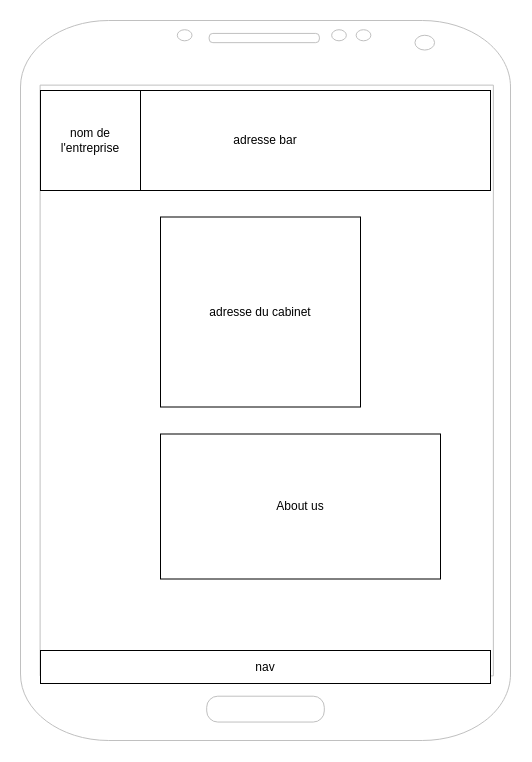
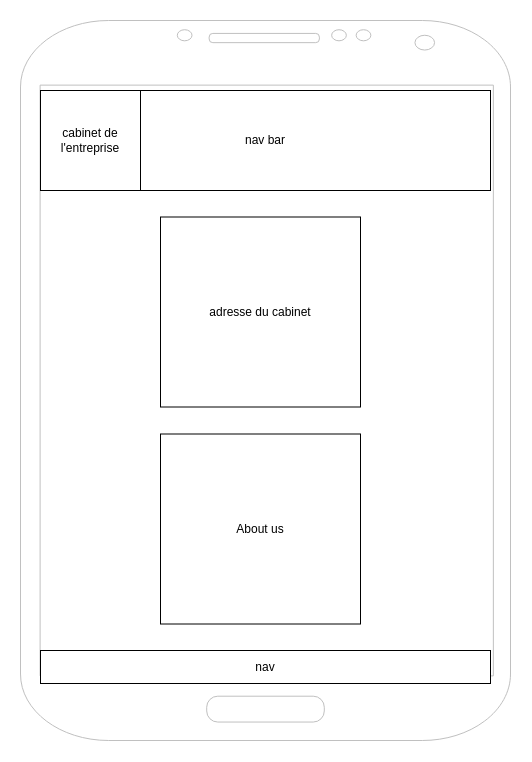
node "nom de l'entreprise": label "nom de l'entreprise" -> "cabinet de l'entreprise"
node "adresse bar": label "adresse bar" -> "nav bar"
node "About us": size 280x145 -> 200x190
